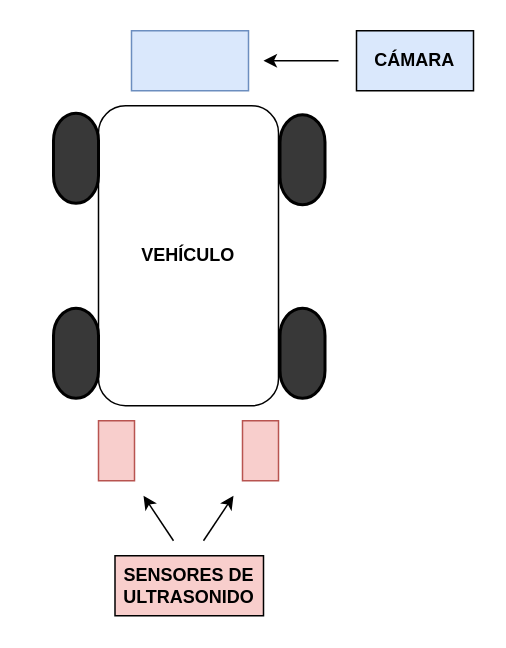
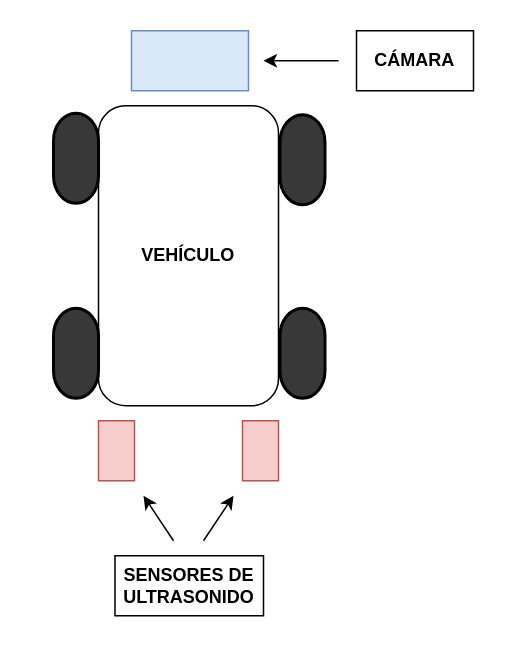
node "CÁMARA": fillcolor #dae8fc -> #ffffff
node "SENSORES DE ULTRASONIDO": fillcolor #f8cecc -> #ffffff
